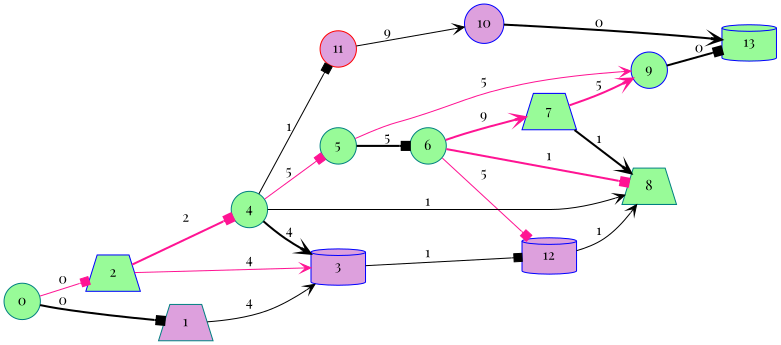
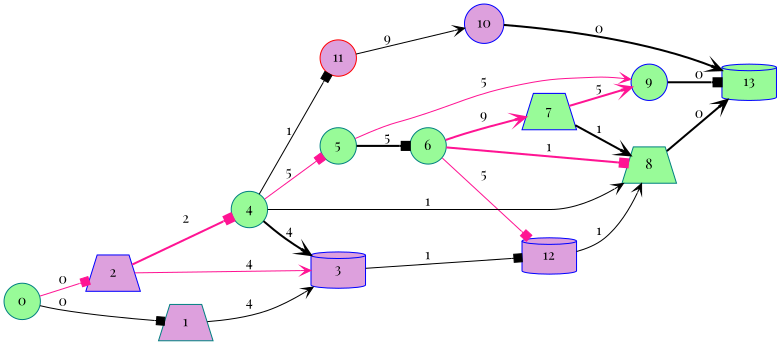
edge "8" -> "13": added, label "0"
node "2": fillcolor palegreen -> plum
edge "0" -> "1": style bold -> solid
